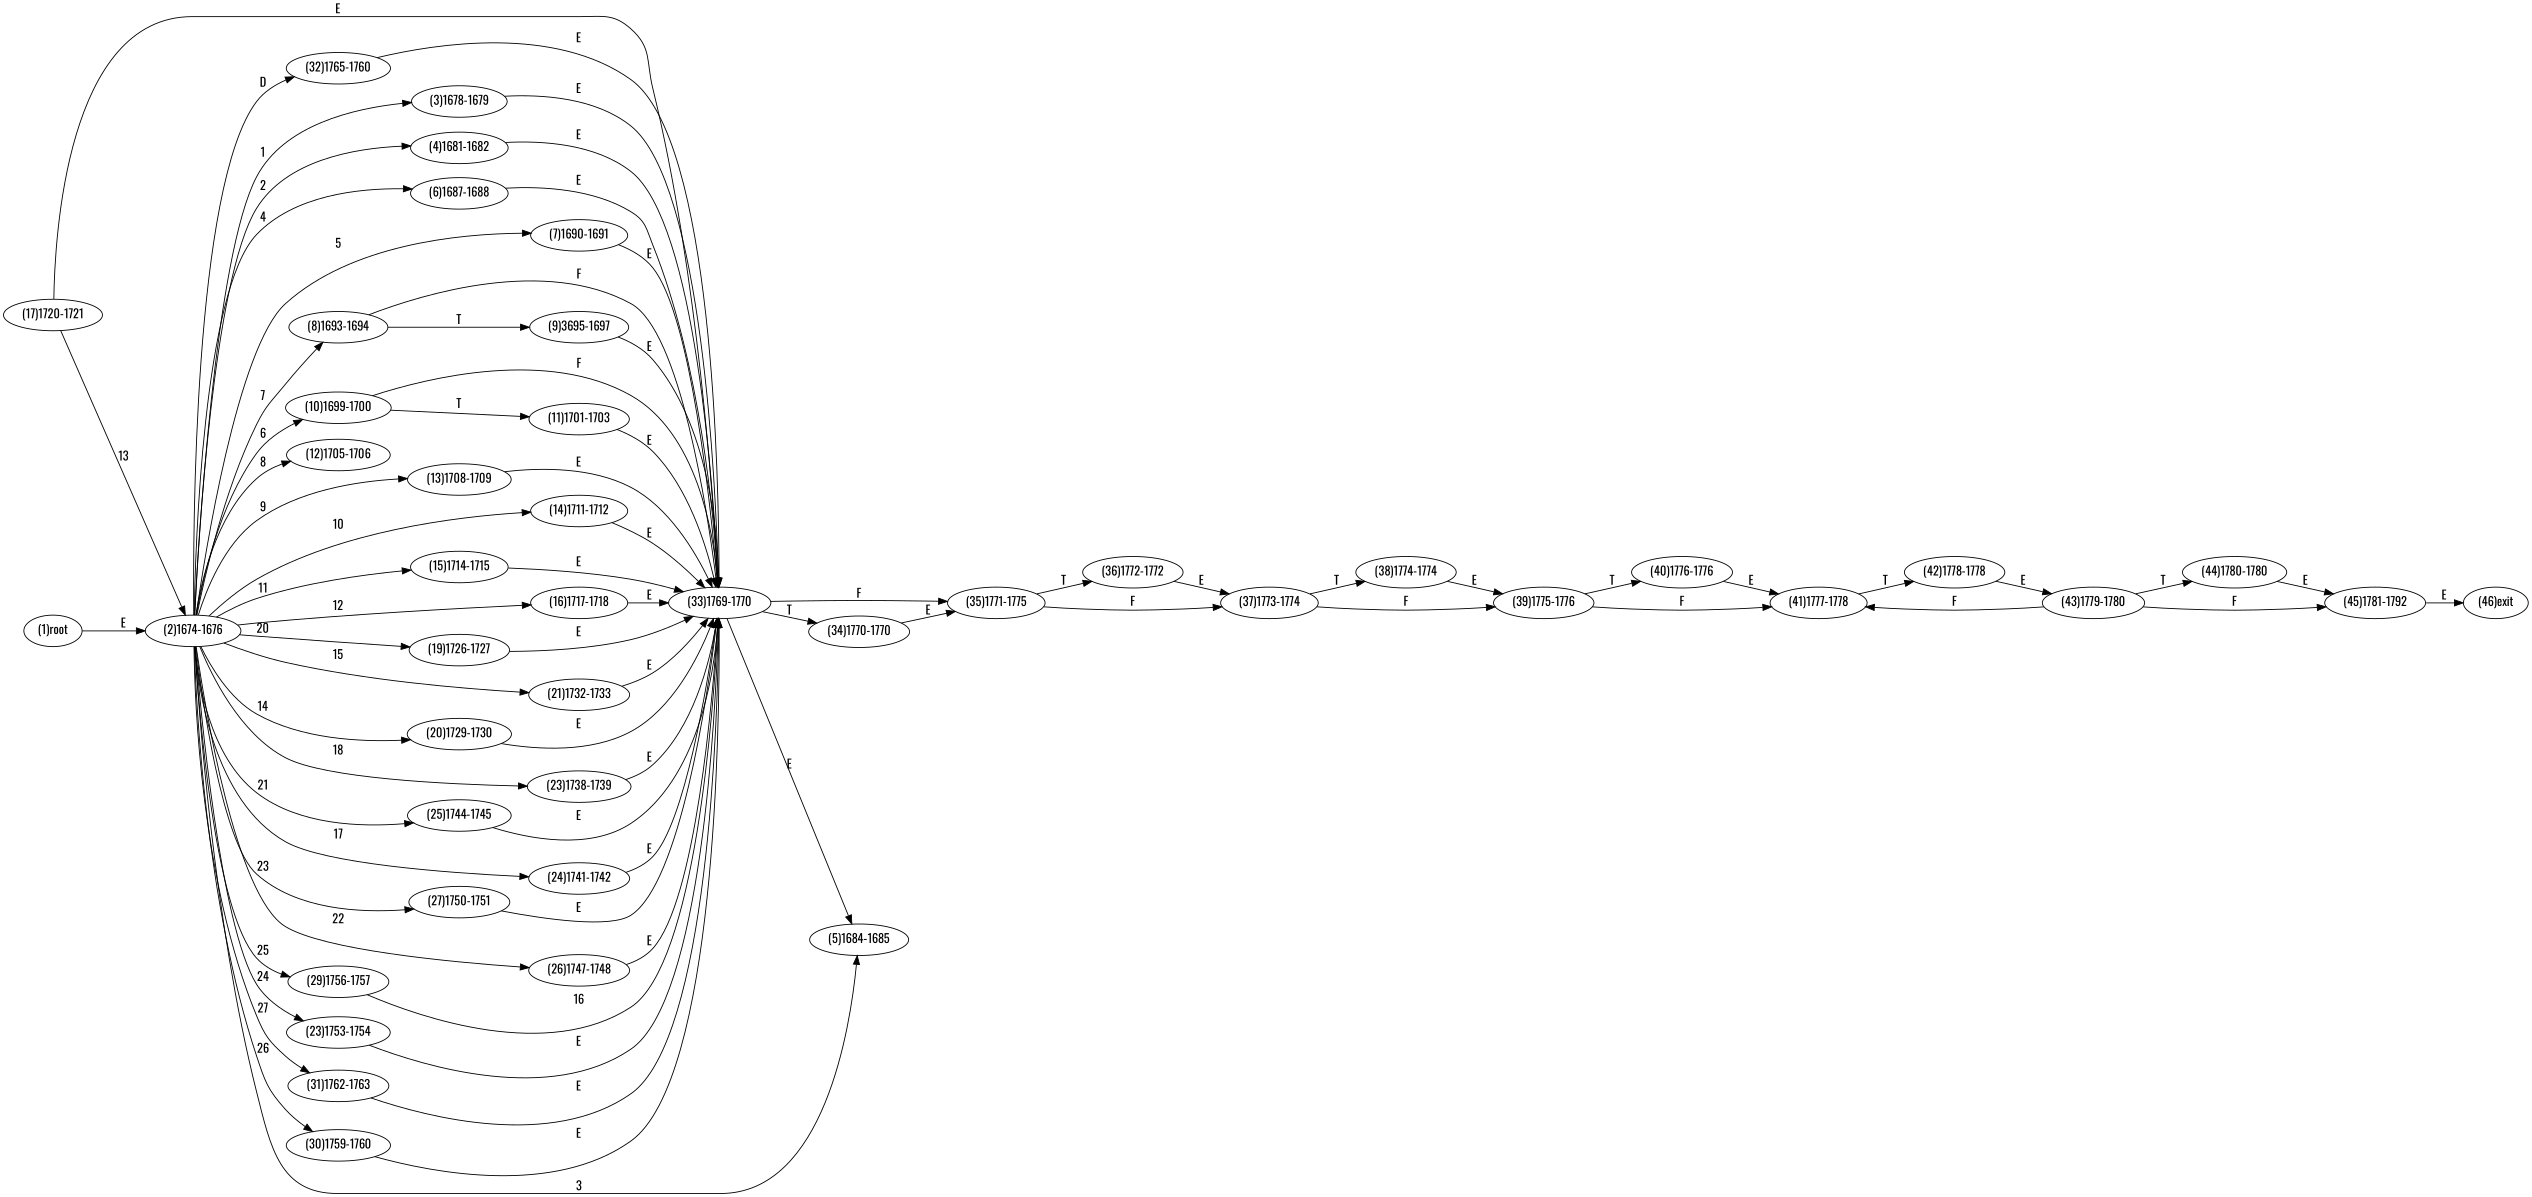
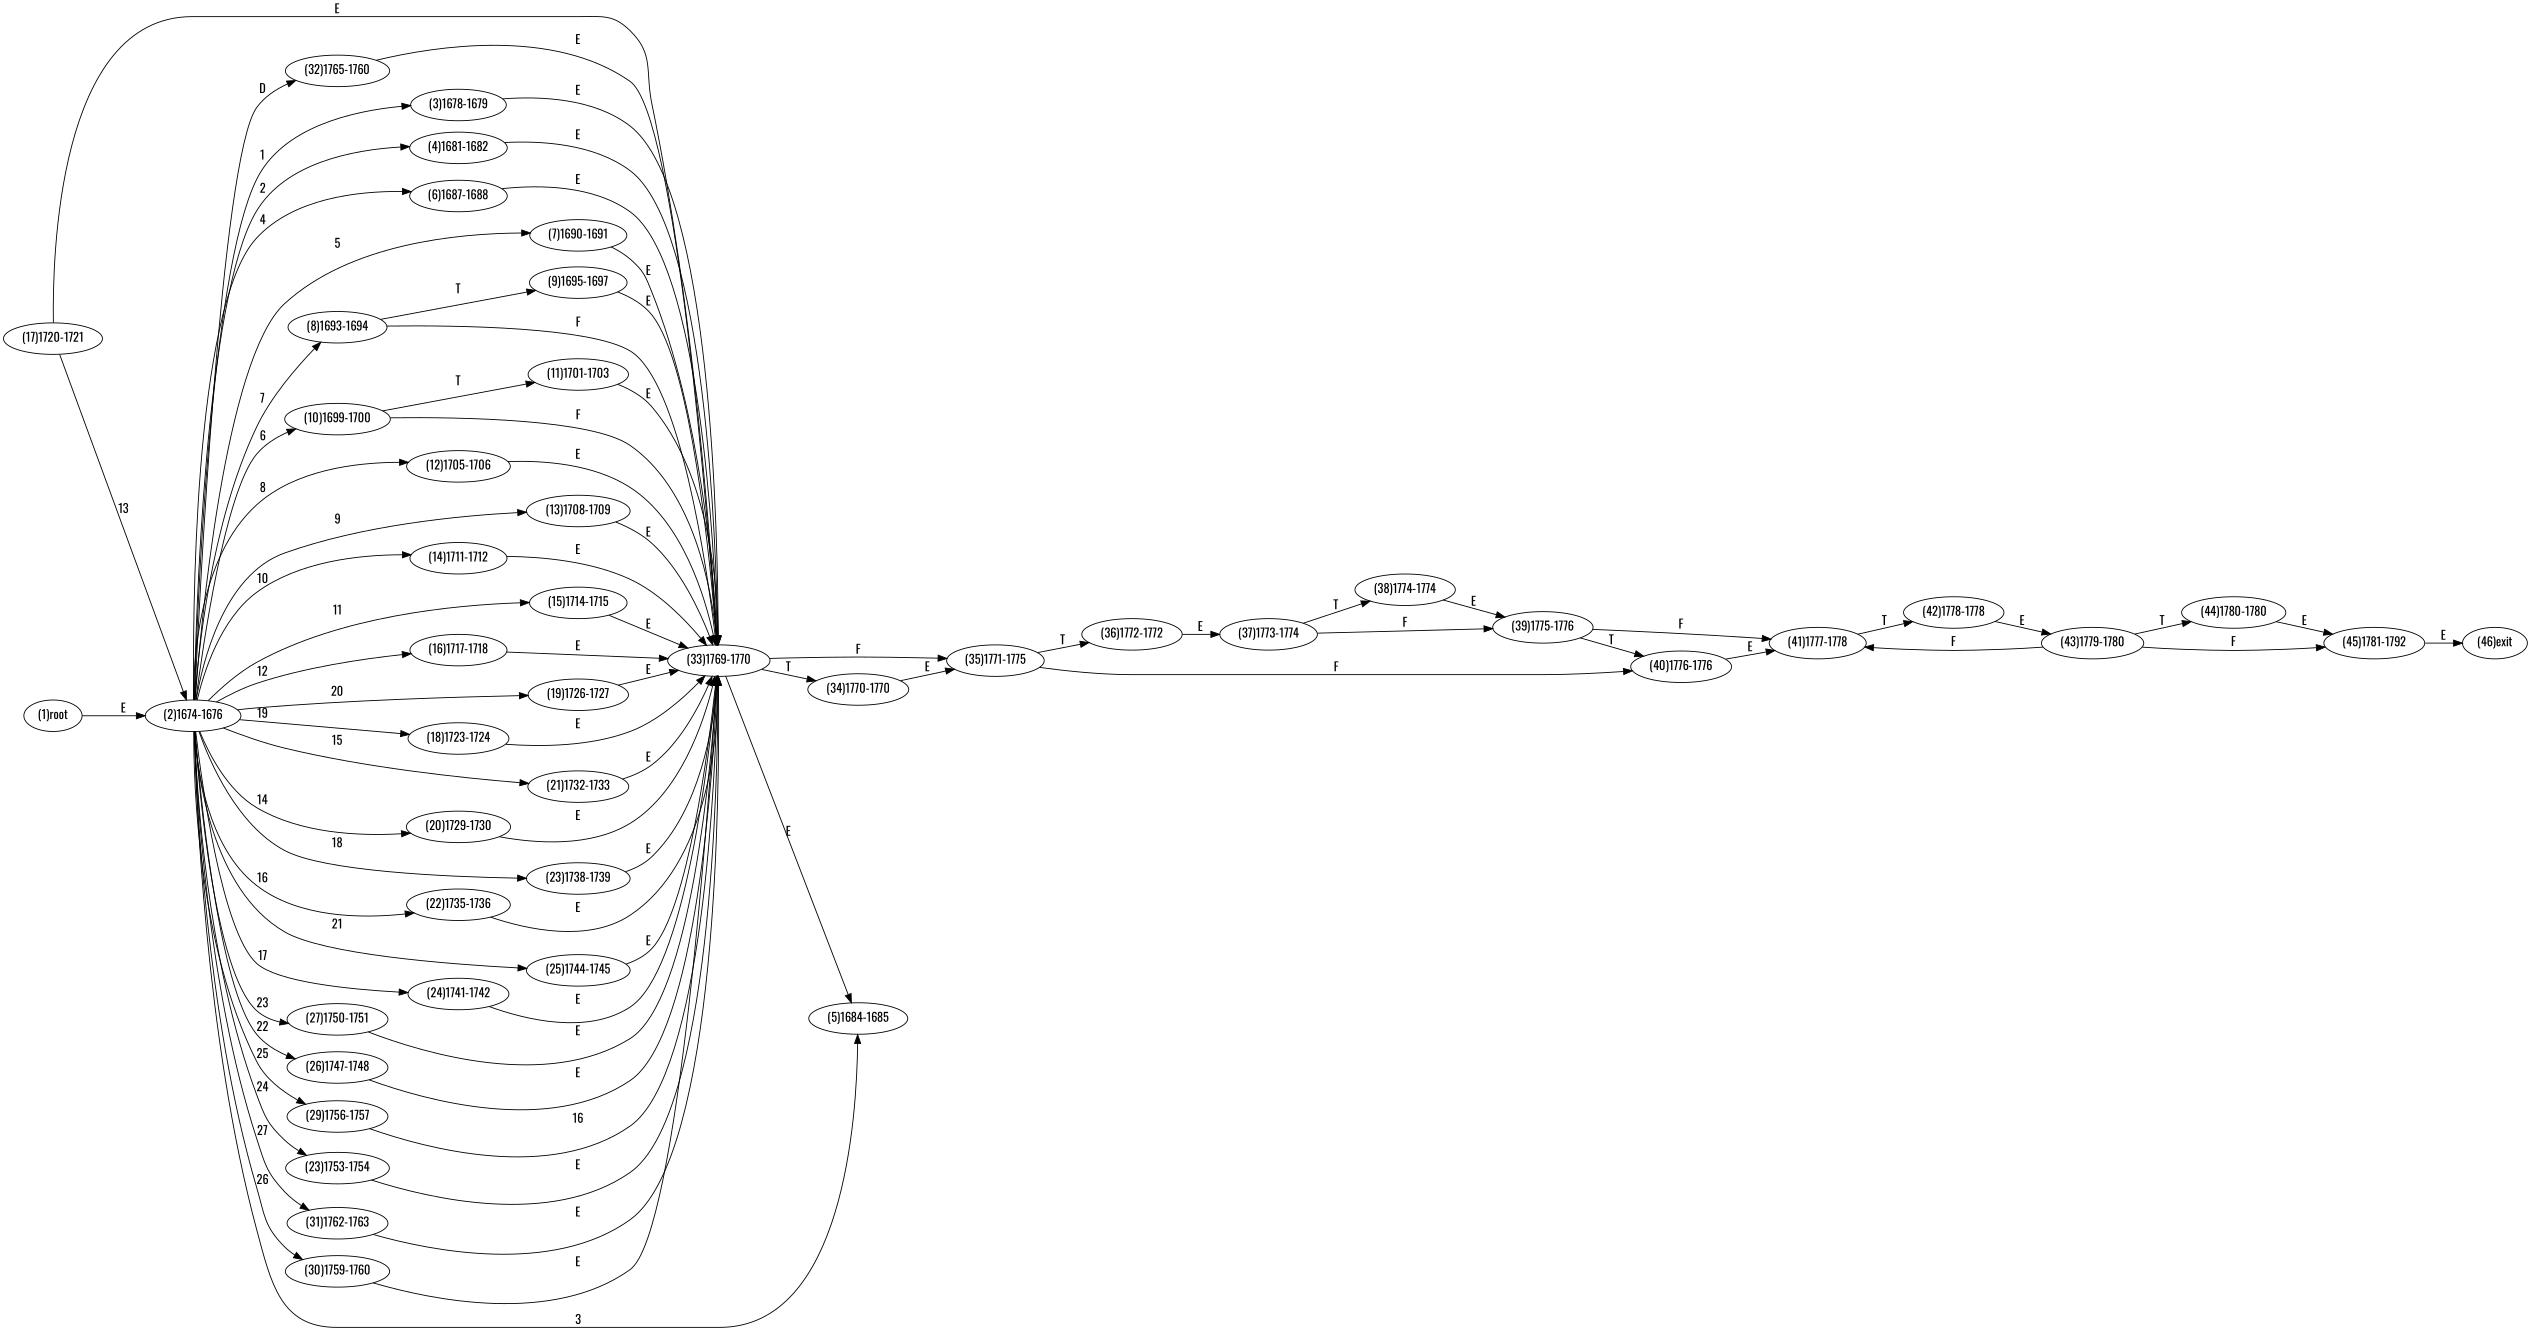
node "(9)3695-1697": label "(9)3695-1697" -> "(9)1695-1697"
edge "(12)1705-1706" -> "(33)1769-1770": added, label "E"
edge "(35)1771-1775" -> "(37)1773-1774": now "(35)1771-1775" -> "(40)1776-1776"
node "(18)1723-1724": added
node "(22)1735-1736": added
